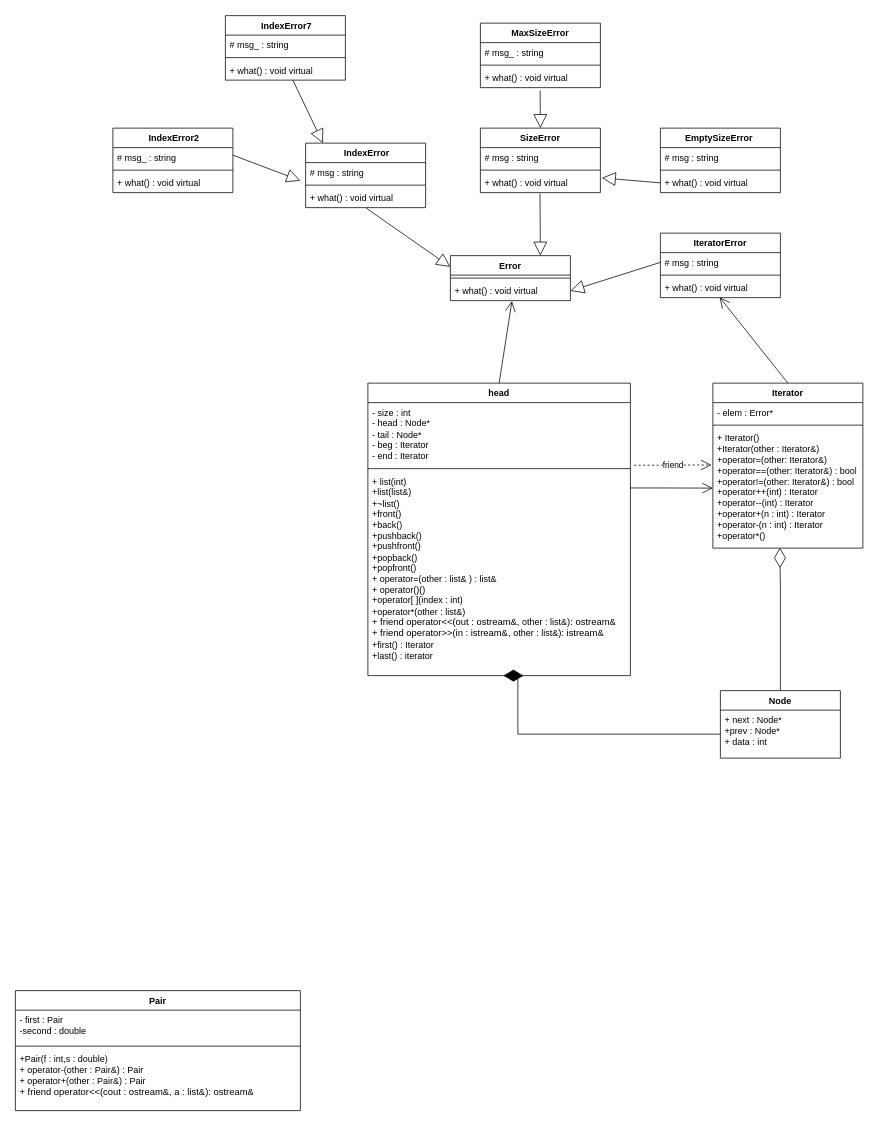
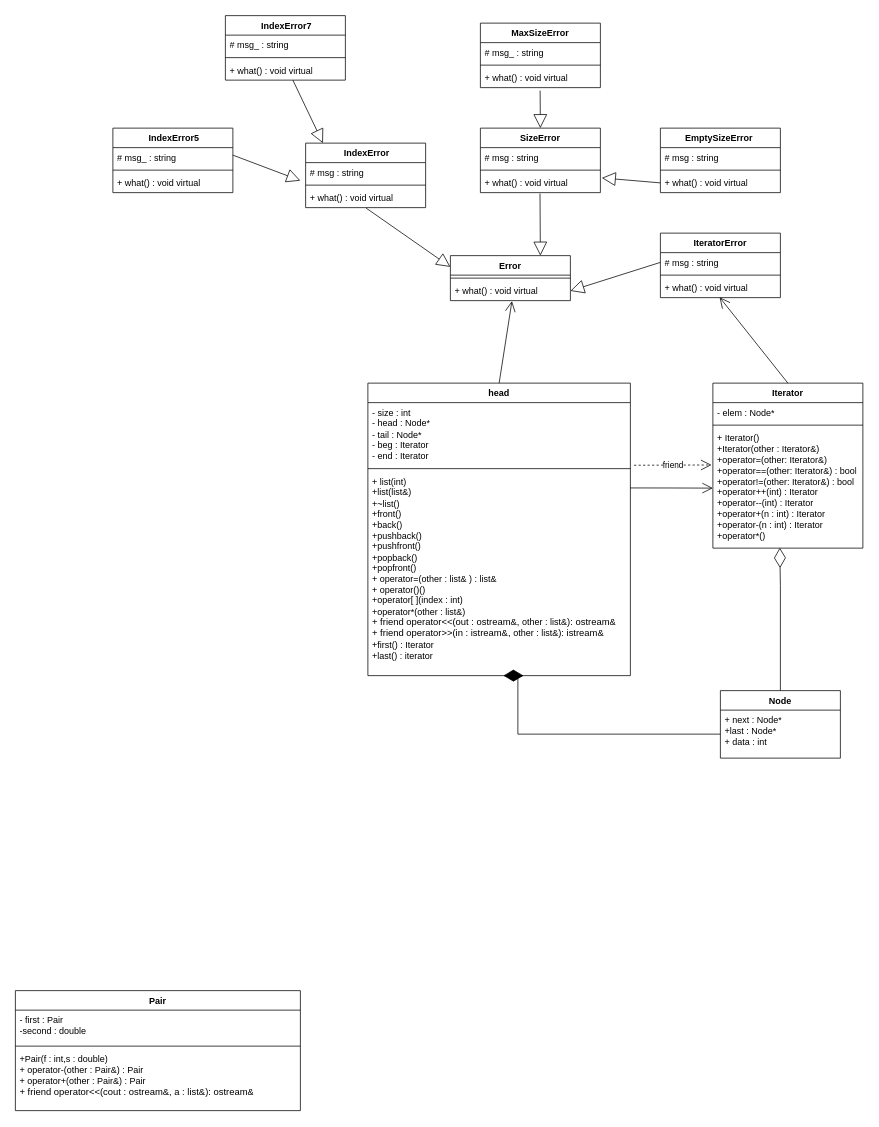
node "IndexError2": label "IndexError2" -> "IndexError5"
node "- elem : Error*": label "- elem : Error*" -> "- elem : Node*"
node "+ next : Node* +prev : Node* + data : int": label "+ next : Node* +prev : Node* + data : int" -> "+ next : Node* +last : Node* + data : int"
